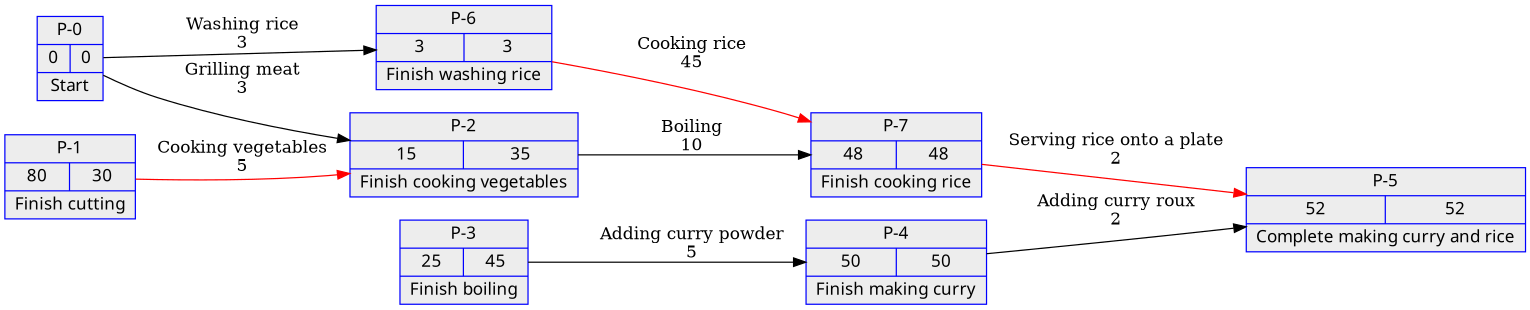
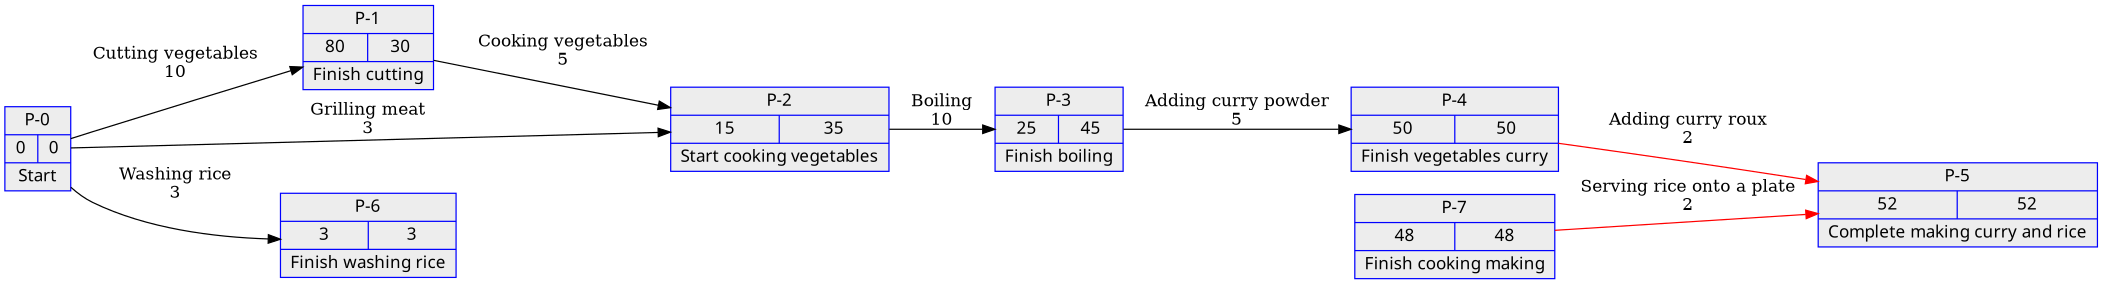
edge "P-6" -> "P-7": removed, label "Cooking rice 45"
edge "P-0" -> "P-1": added, label "Cutting vegetables 10"
edge "P-2" -> "P-7": now "P-2" -> "P-3"
edge "P-1" -> "P-2": color red -> black
node "P-2": text "Finish cooking vegetables" -> "Start cooking vegetables"
node "P-7": text "Finish cooking rice" -> "Finish cooking making"
edge "P-4" -> "P-5": color black -> red
node "P-4": text "Finish making curry" -> "Finish vegetables curry"
